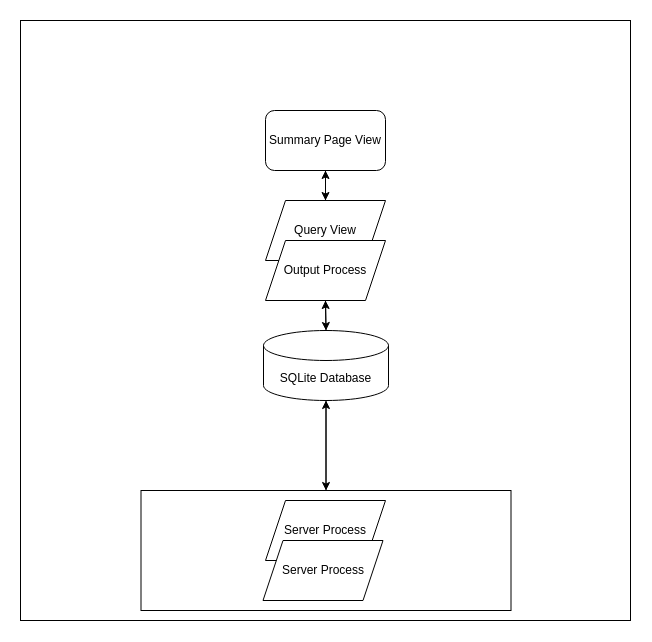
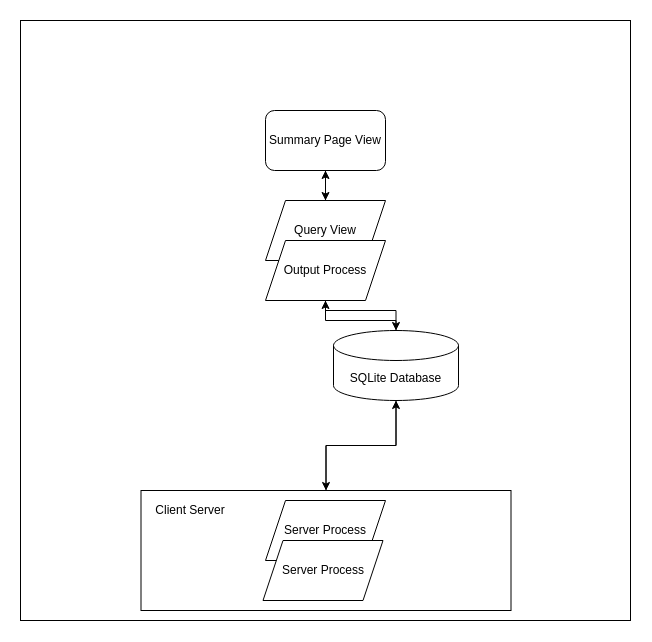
node "SQLite Database": moved (326, 366) -> (396, 366)
node "Client Server": added
